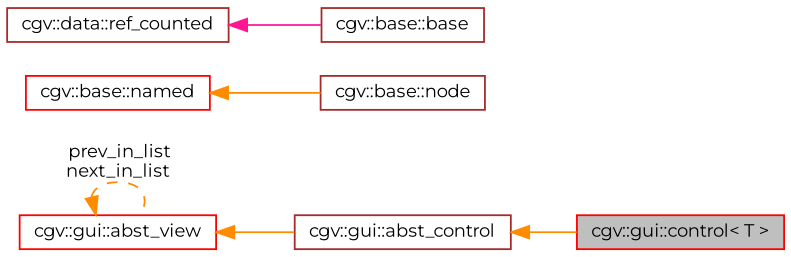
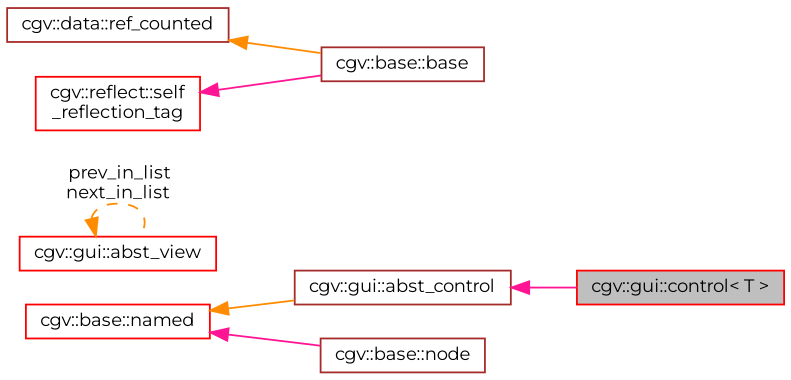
edge "cgv::base::base" -> "cgv::data::ref_counted": color deeppink -> darkorange
edge "cgv::base::node" -> "cgv::base::named": color darkorange -> deeppink
node "cgv::reflect::self _reflection_tag": added
edge "cgv::gui::abst_control" -> "cgv::gui::abst_view": now "cgv::gui::abst_control" -> "cgv::base::named"
edge "cgv::gui::control< T >" -> "cgv::gui::abst_control": color darkorange -> deeppink
